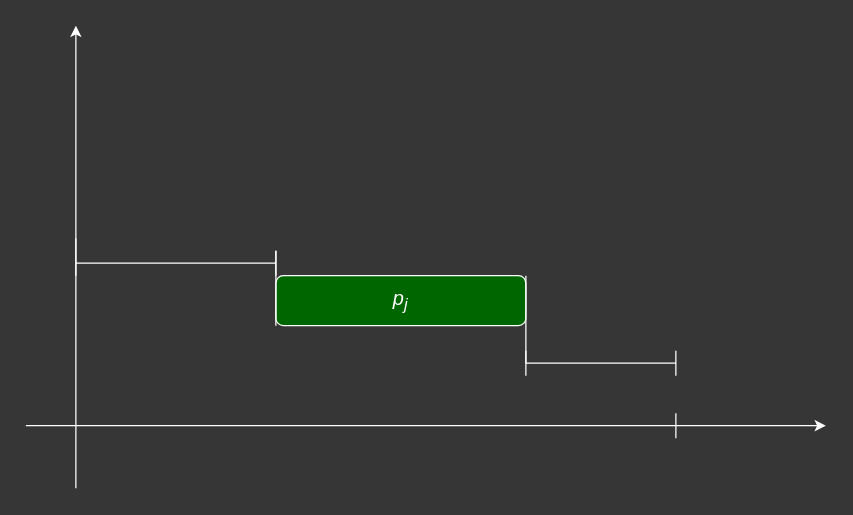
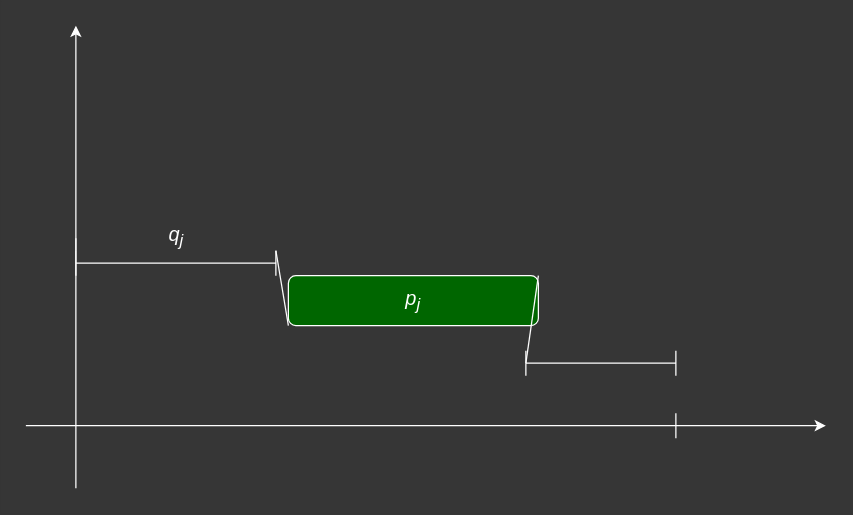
node "qj": added
node "pj": moved (401, 301) -> (413, 301)
